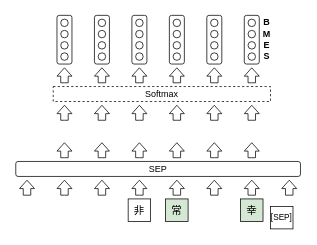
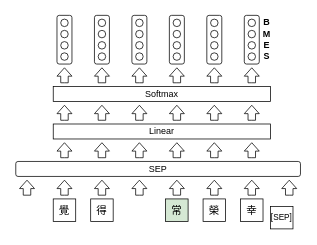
node "Softmax": style dashed -> solid
node "Linear": added
node "覺": added
node "得": added
node "非": removed
node "榮": added
node "幸": fillcolor #d5e8d4 -> #ffffff
